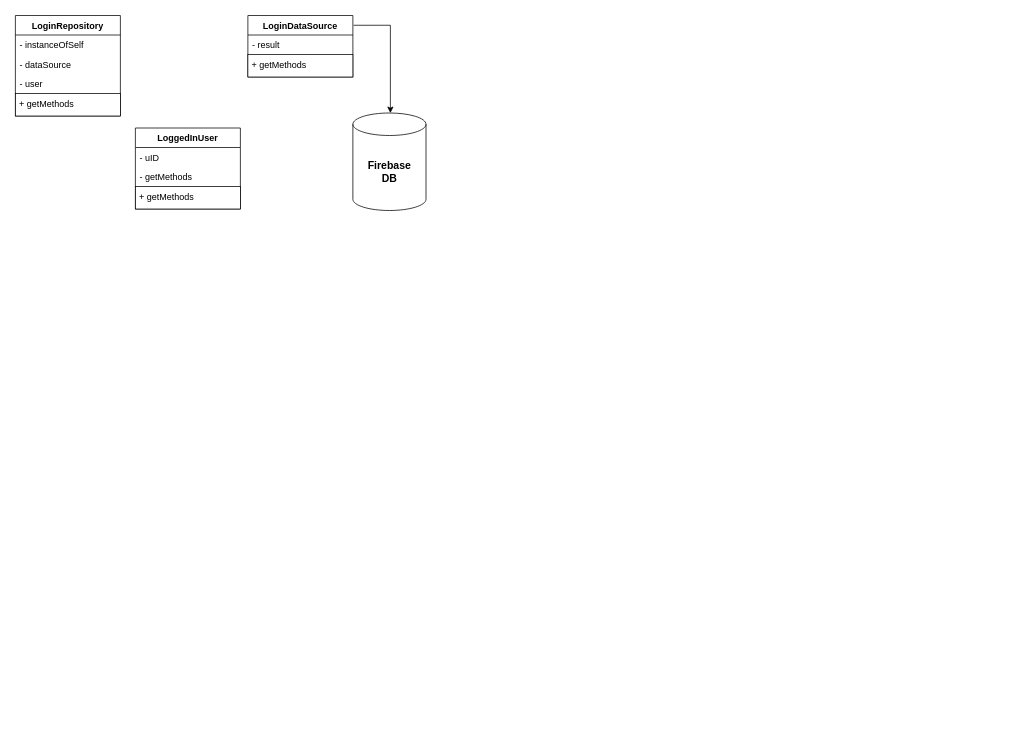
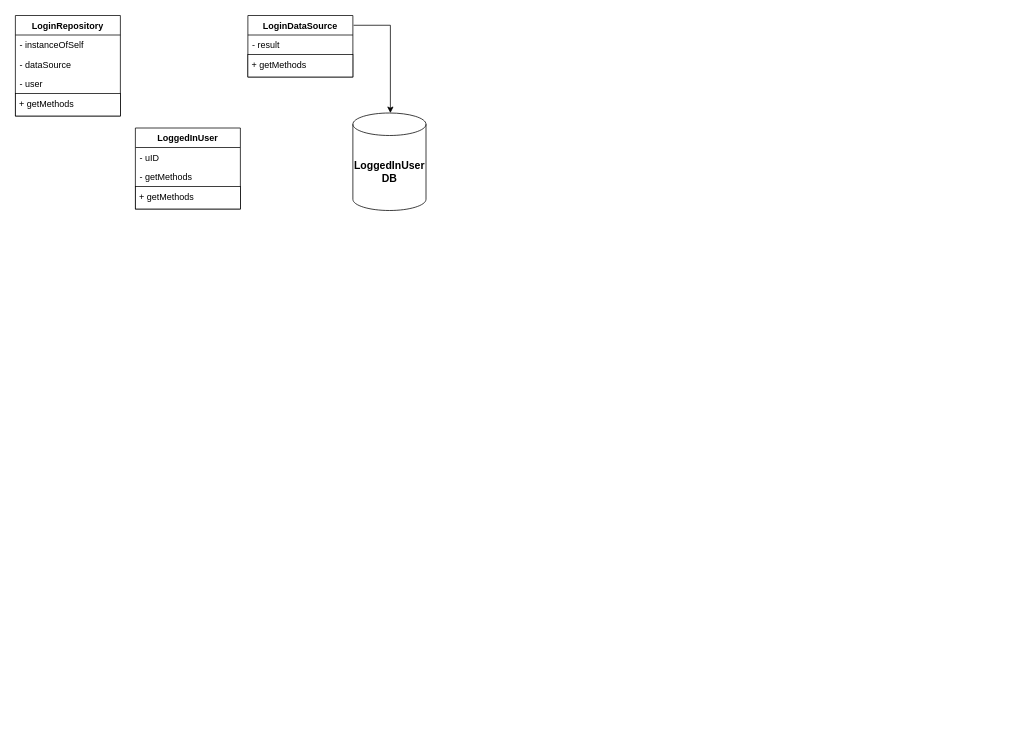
node "Firebase DB": label "Firebase DB" -> "LoggedInUser DB"
